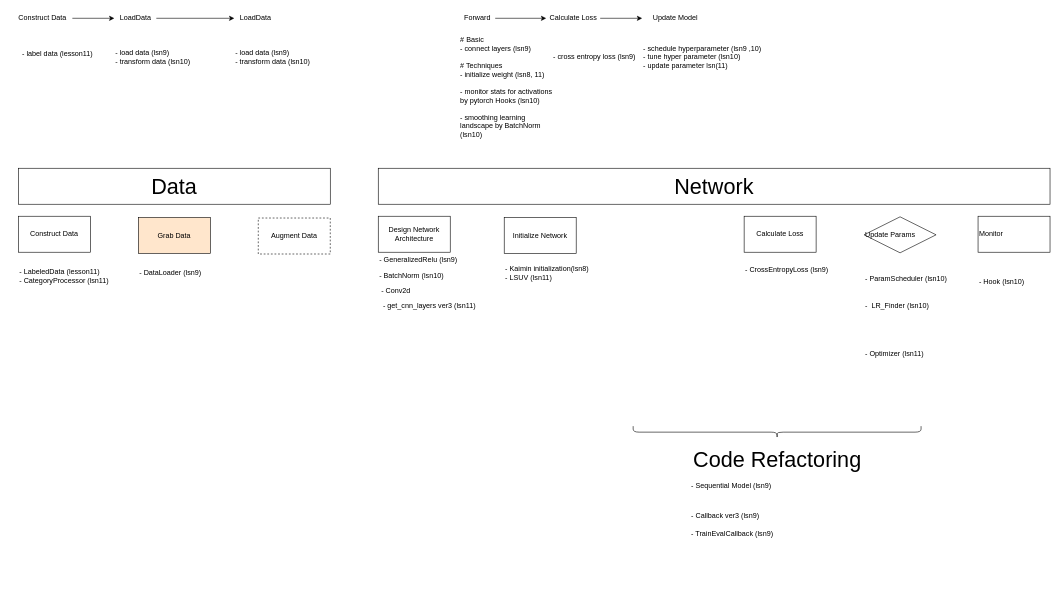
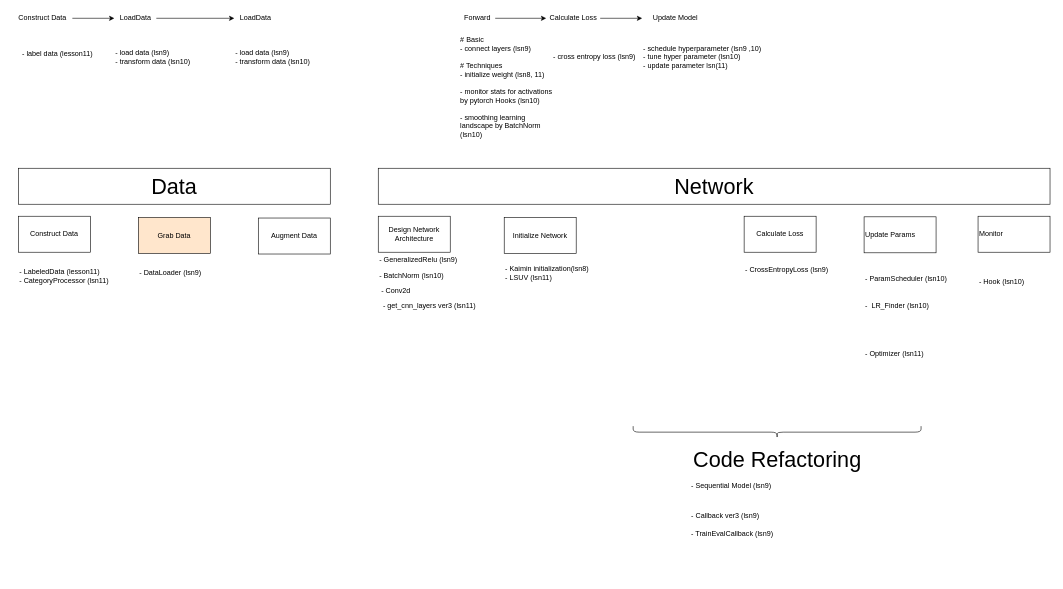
node "Update Params": shape diamond -> rectangle
node "Augment Data": style dashed -> solid
